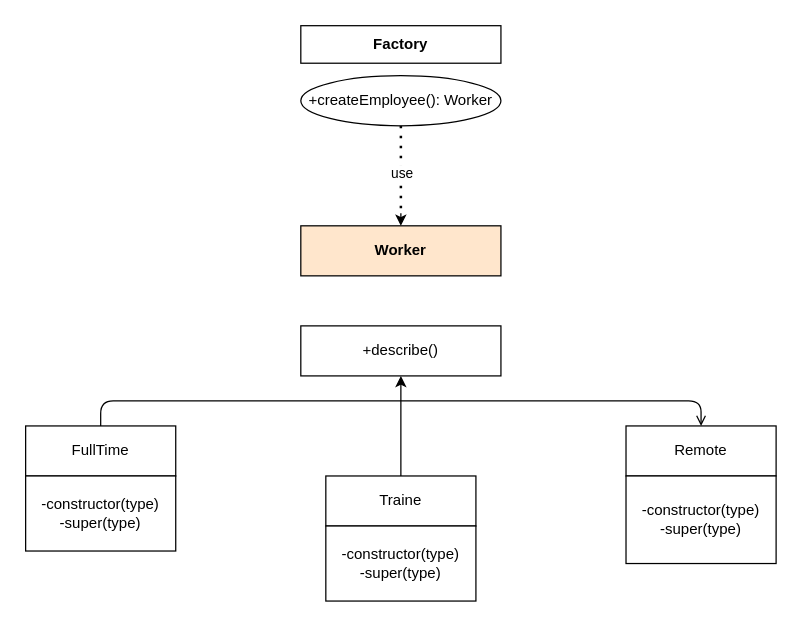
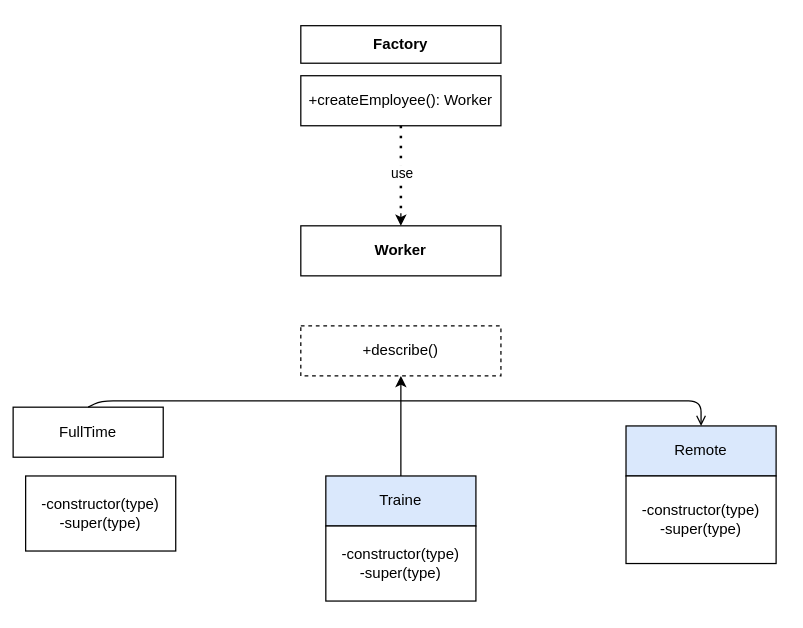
node "+createEmployee(): Worker": shape ellipse -> rectangle
node "Worker": fillcolor #ffe6cc -> #ffffff
node "+describe()": style solid -> dashed
node "FullTime": moved (101, 451) -> (88, 432)
node "Remote": fillcolor #ffffff -> #dae8fc
node "Traine": fillcolor #ffffff -> #dae8fc
